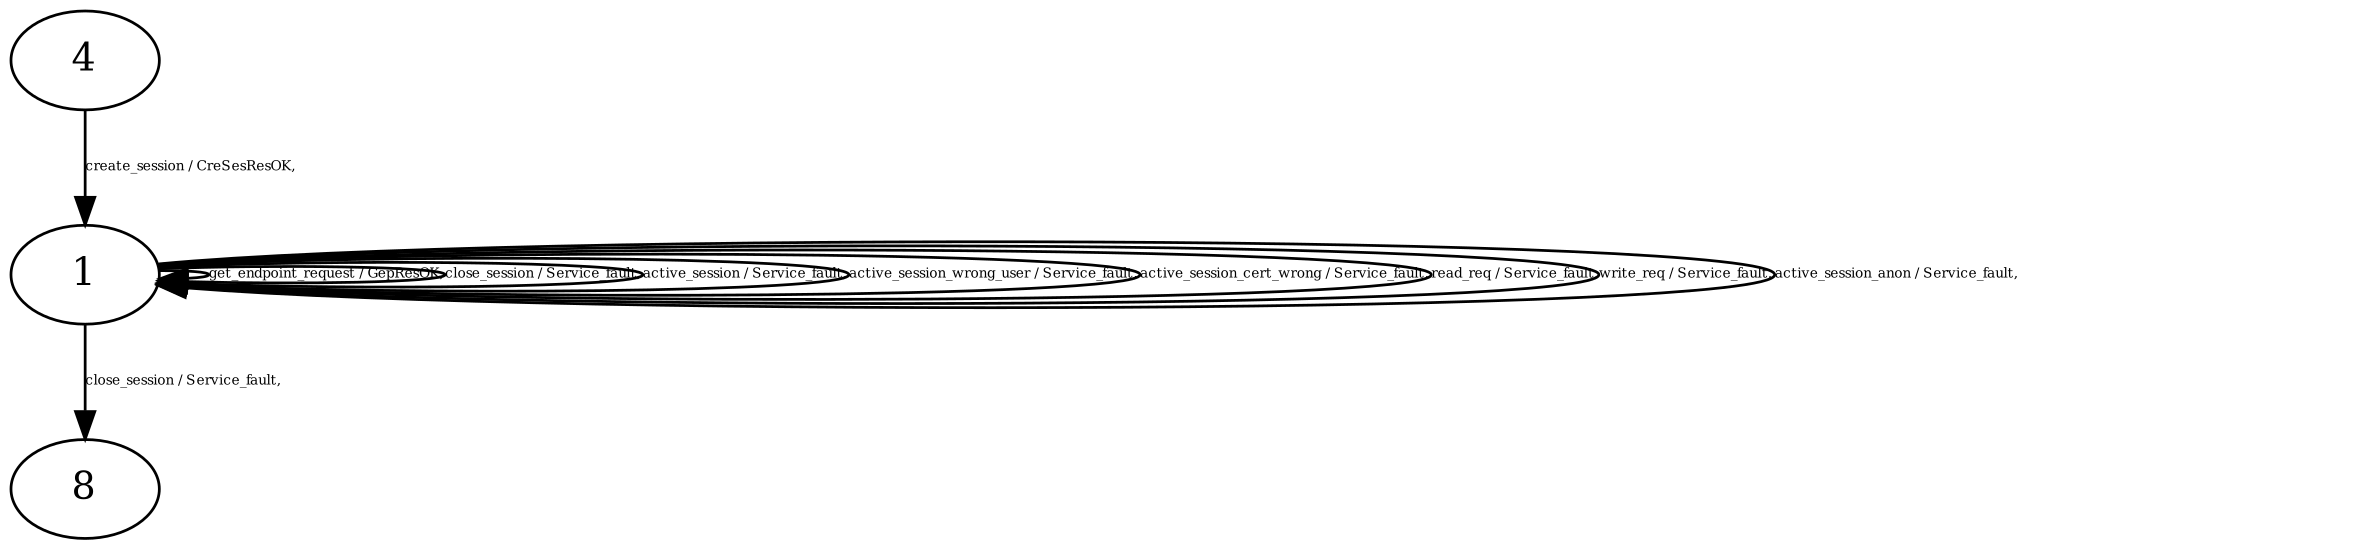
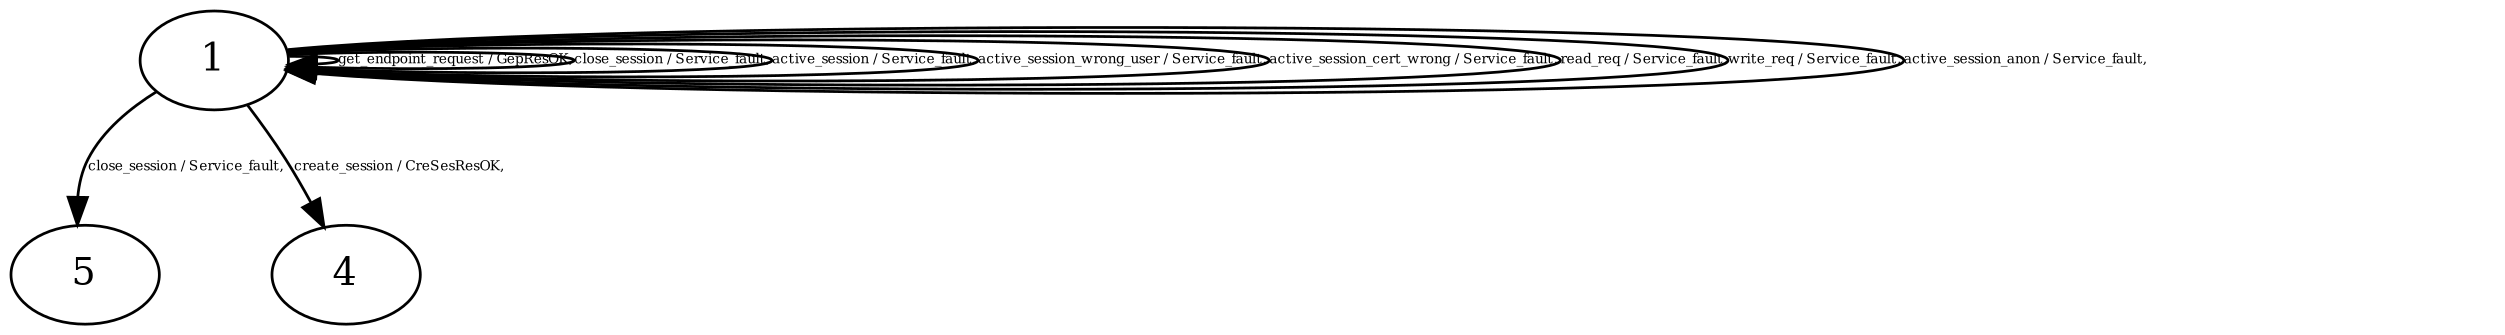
edge "4" -> "1": reversed
node "8": label "8" -> "5"
